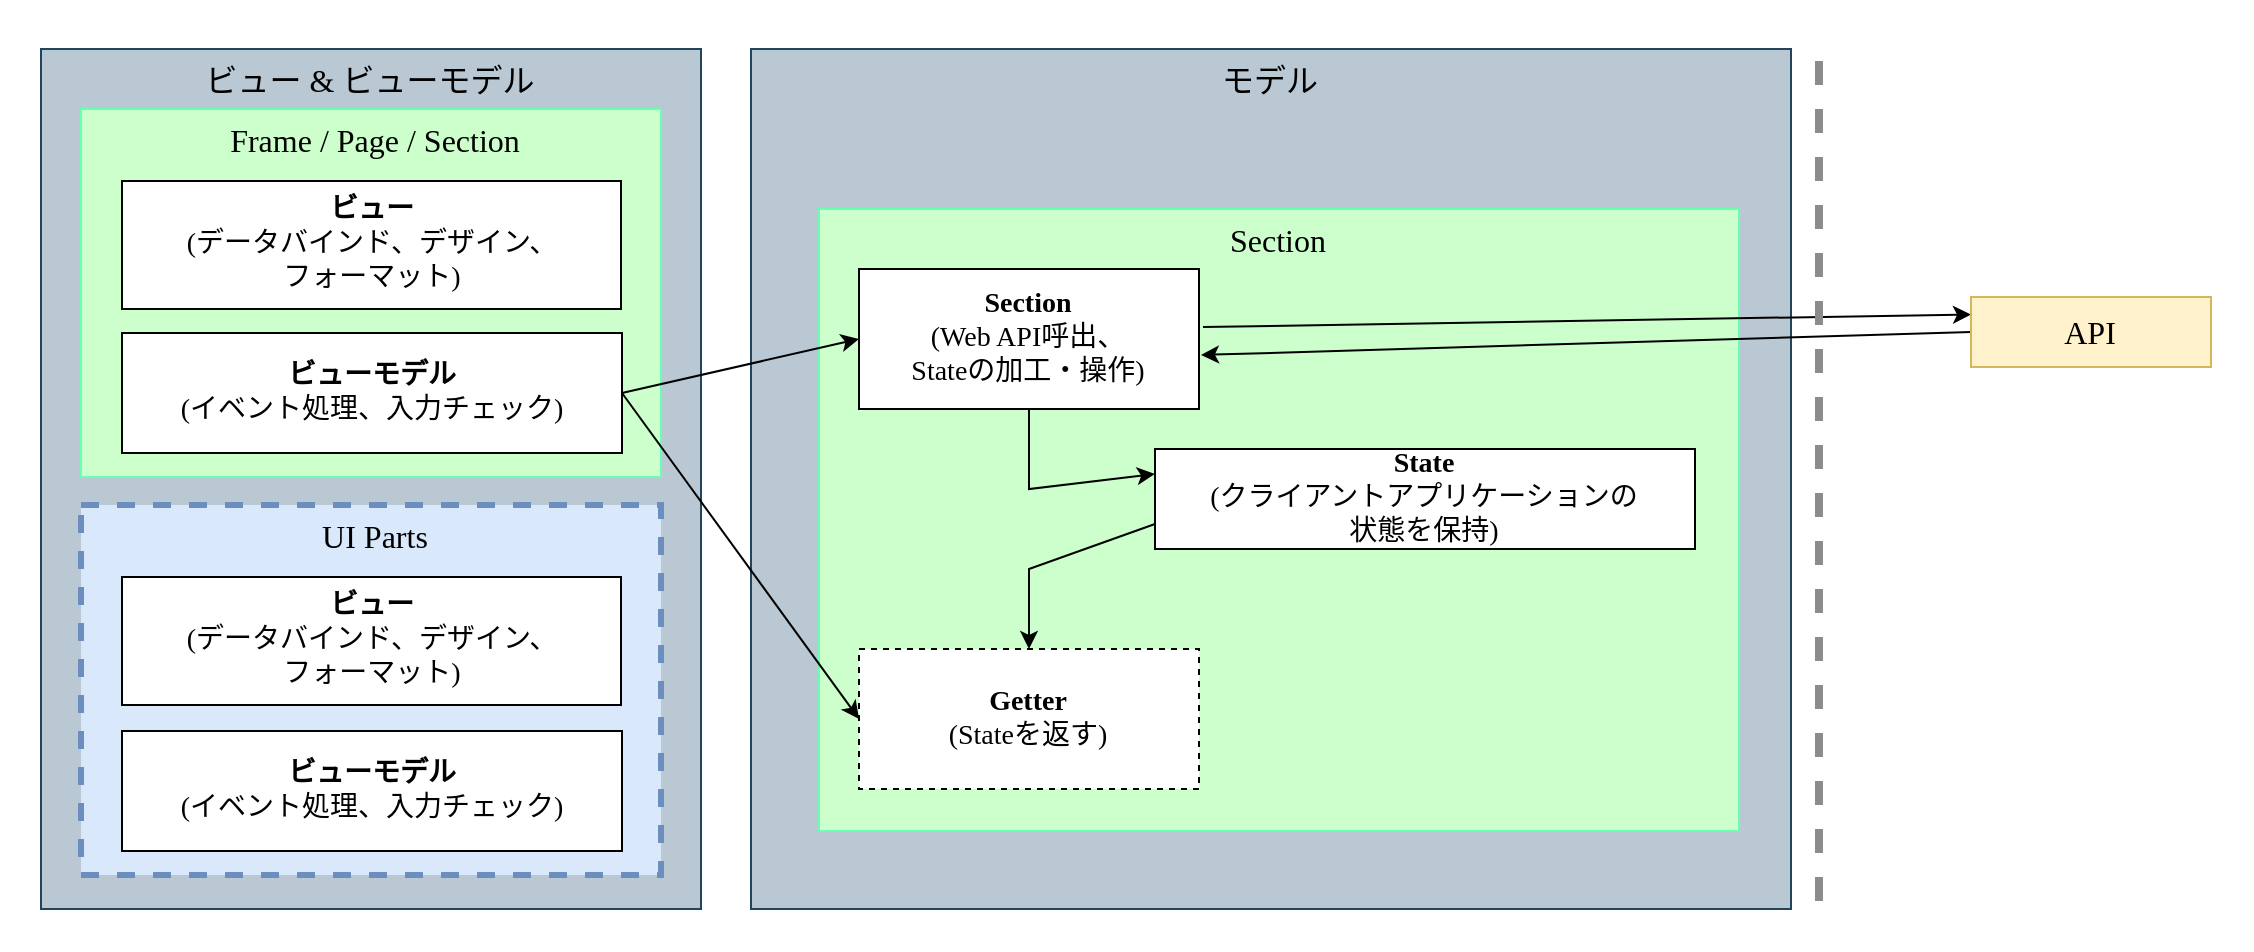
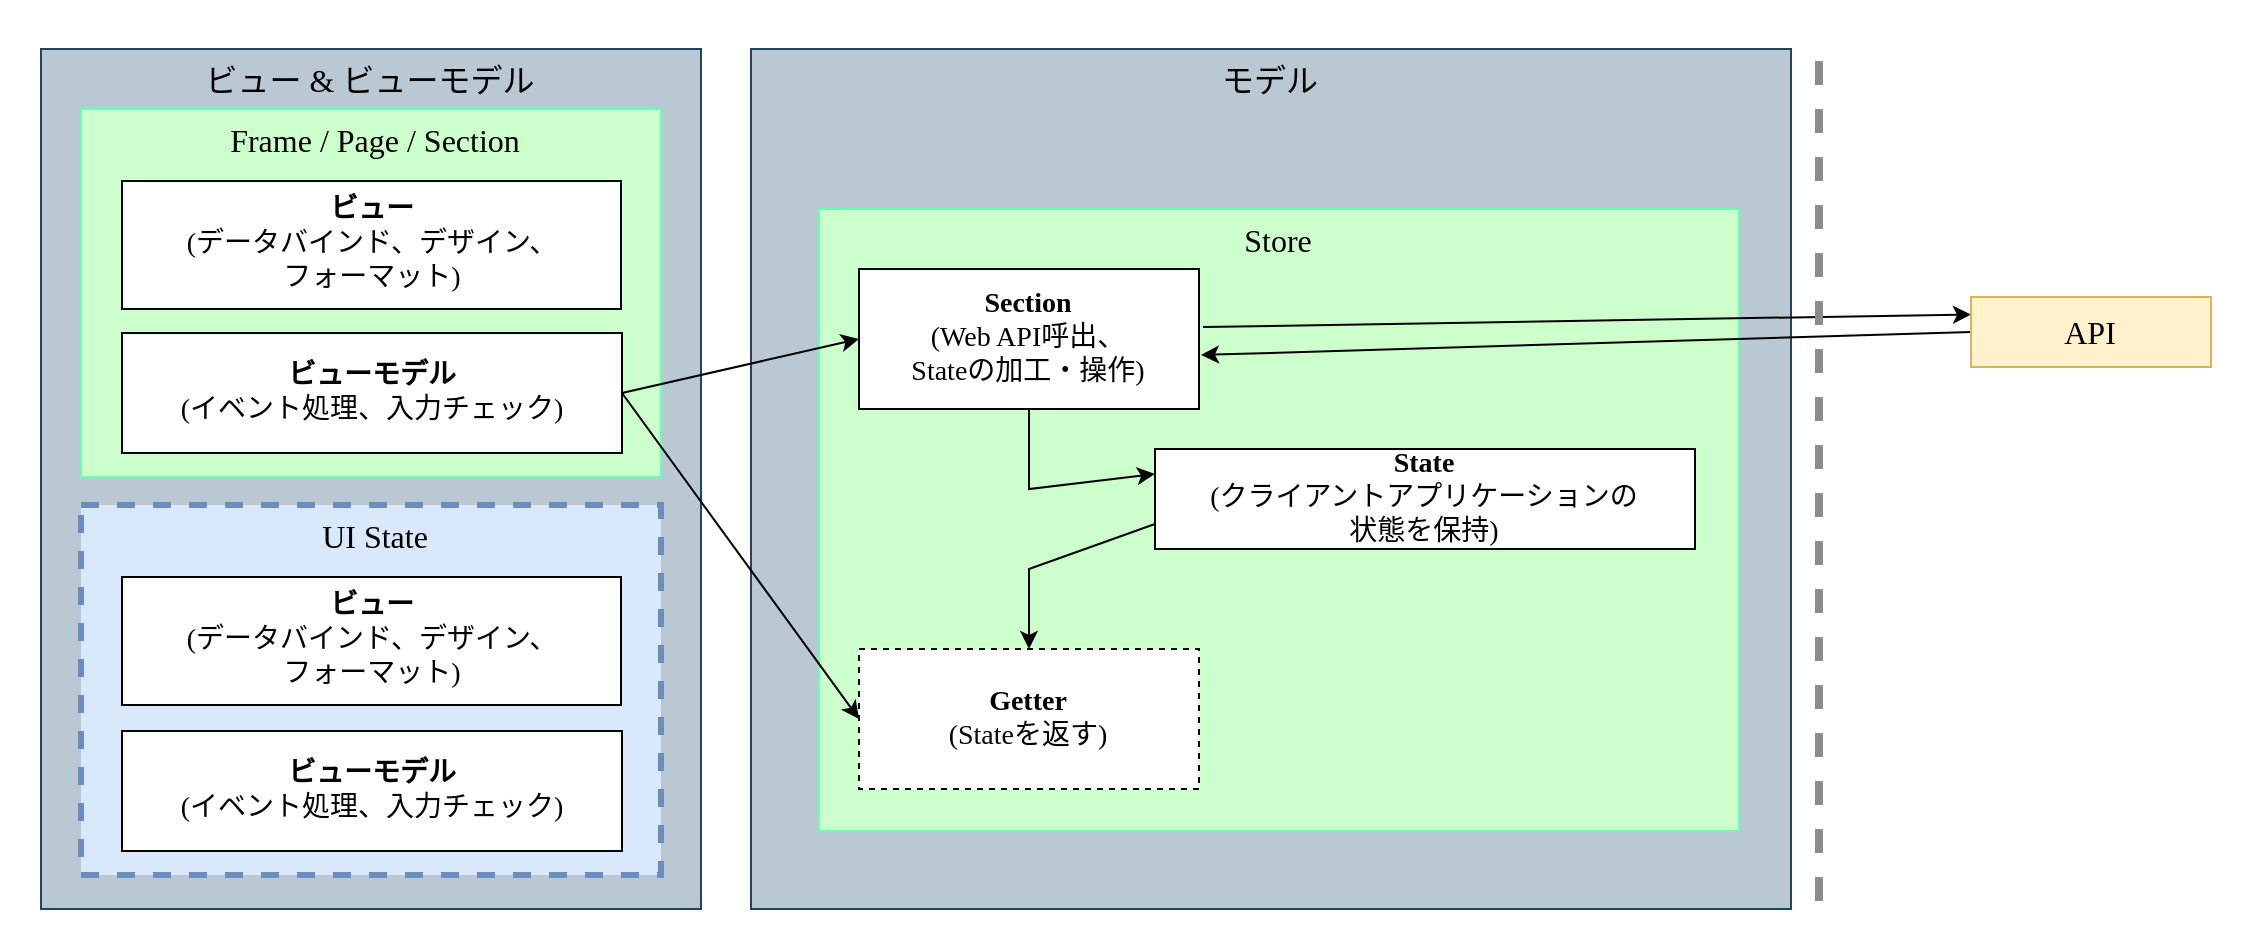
node "Section": label "Section" -> "Store"
node "UI Parts": label "UI Parts" -> "UI State"
